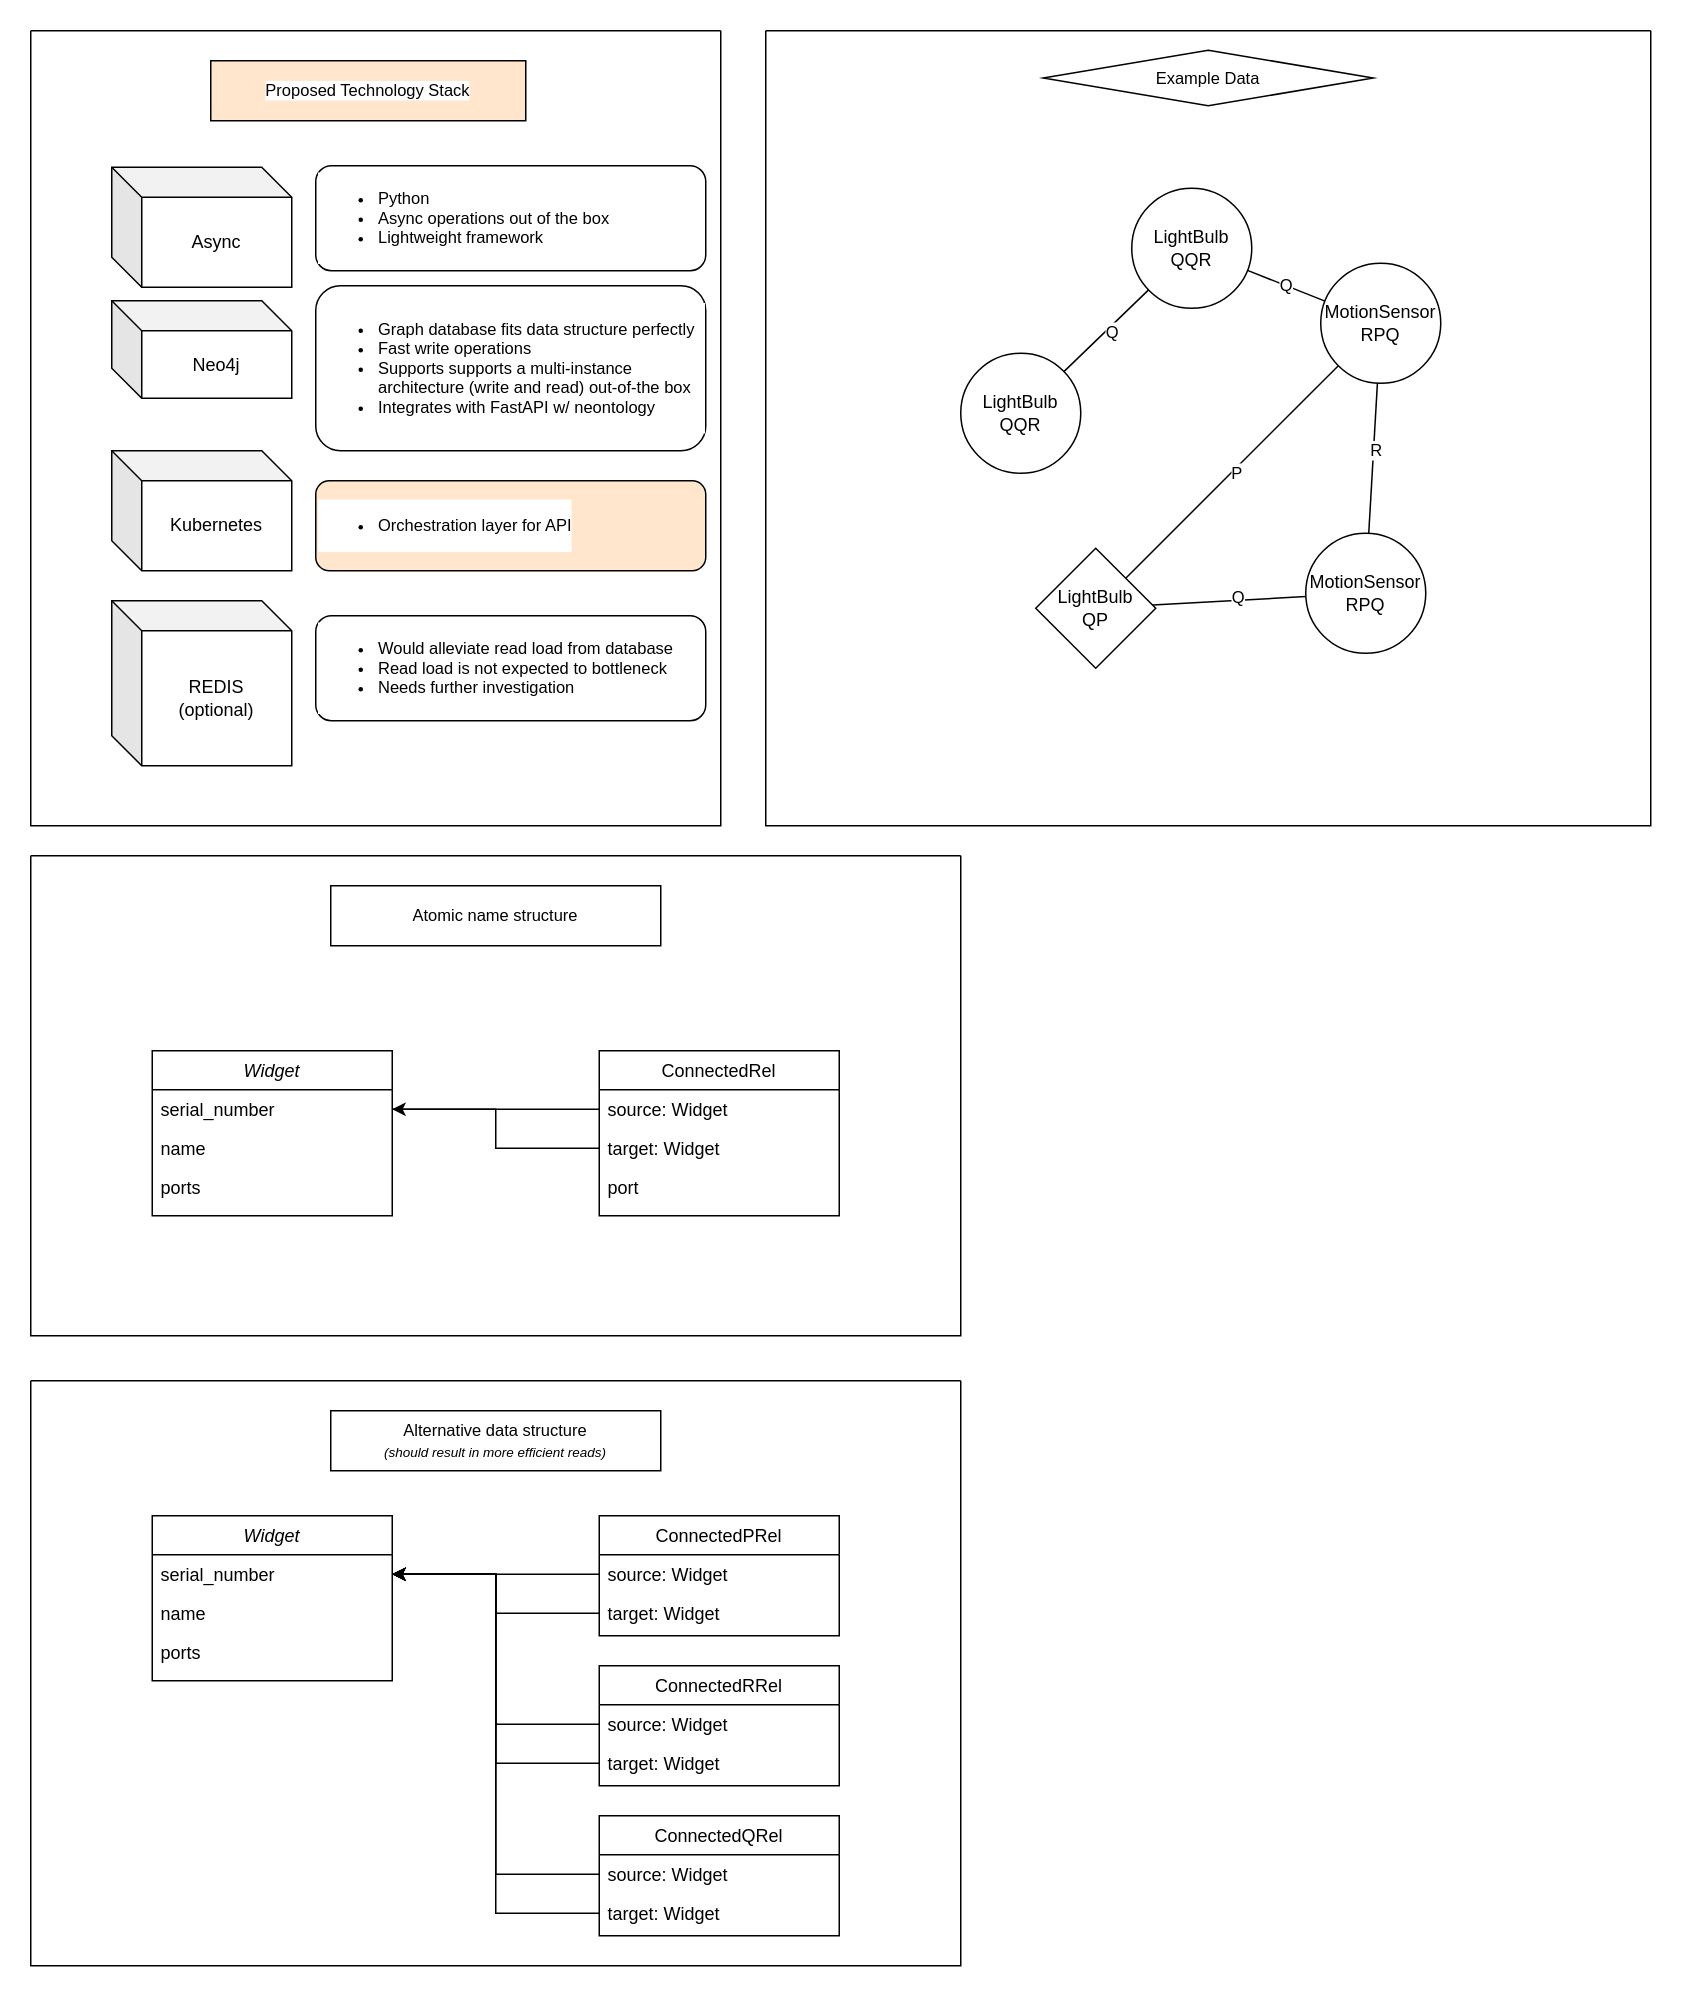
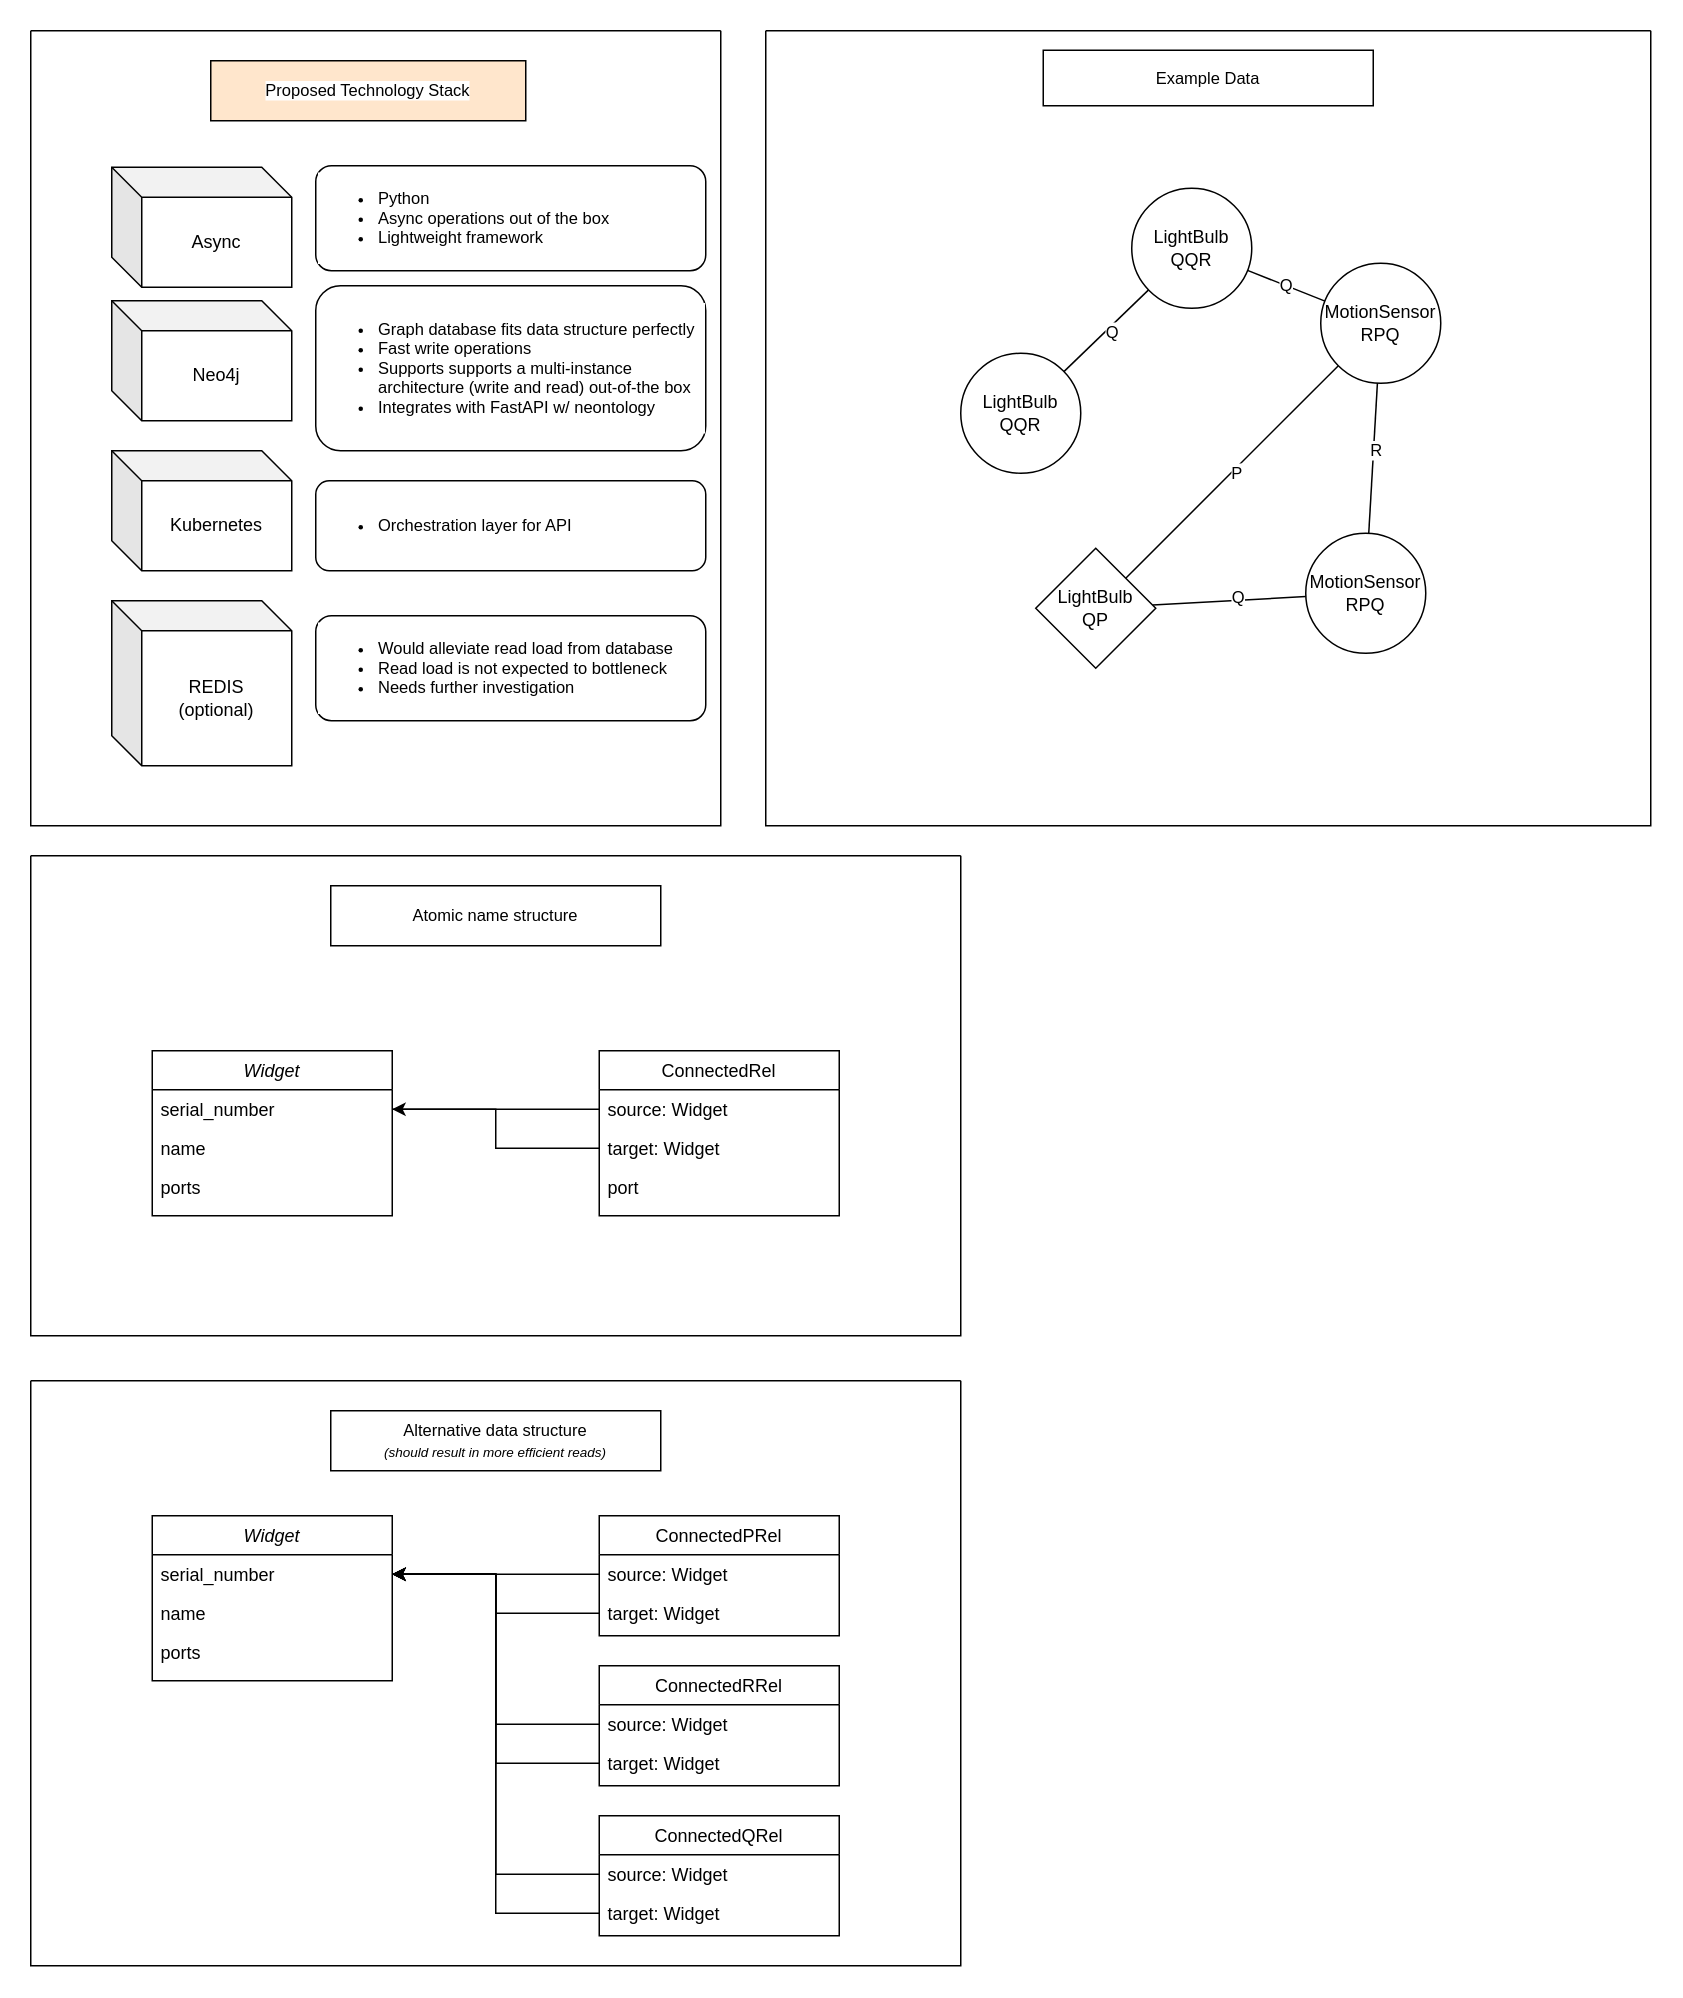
node "Example Data": shape diamond -> rectangle
node "Neo4j": size 180x98 -> 180x120
node "Orchestration layer for API": fillcolor #ffe6cc -> #ffffff
